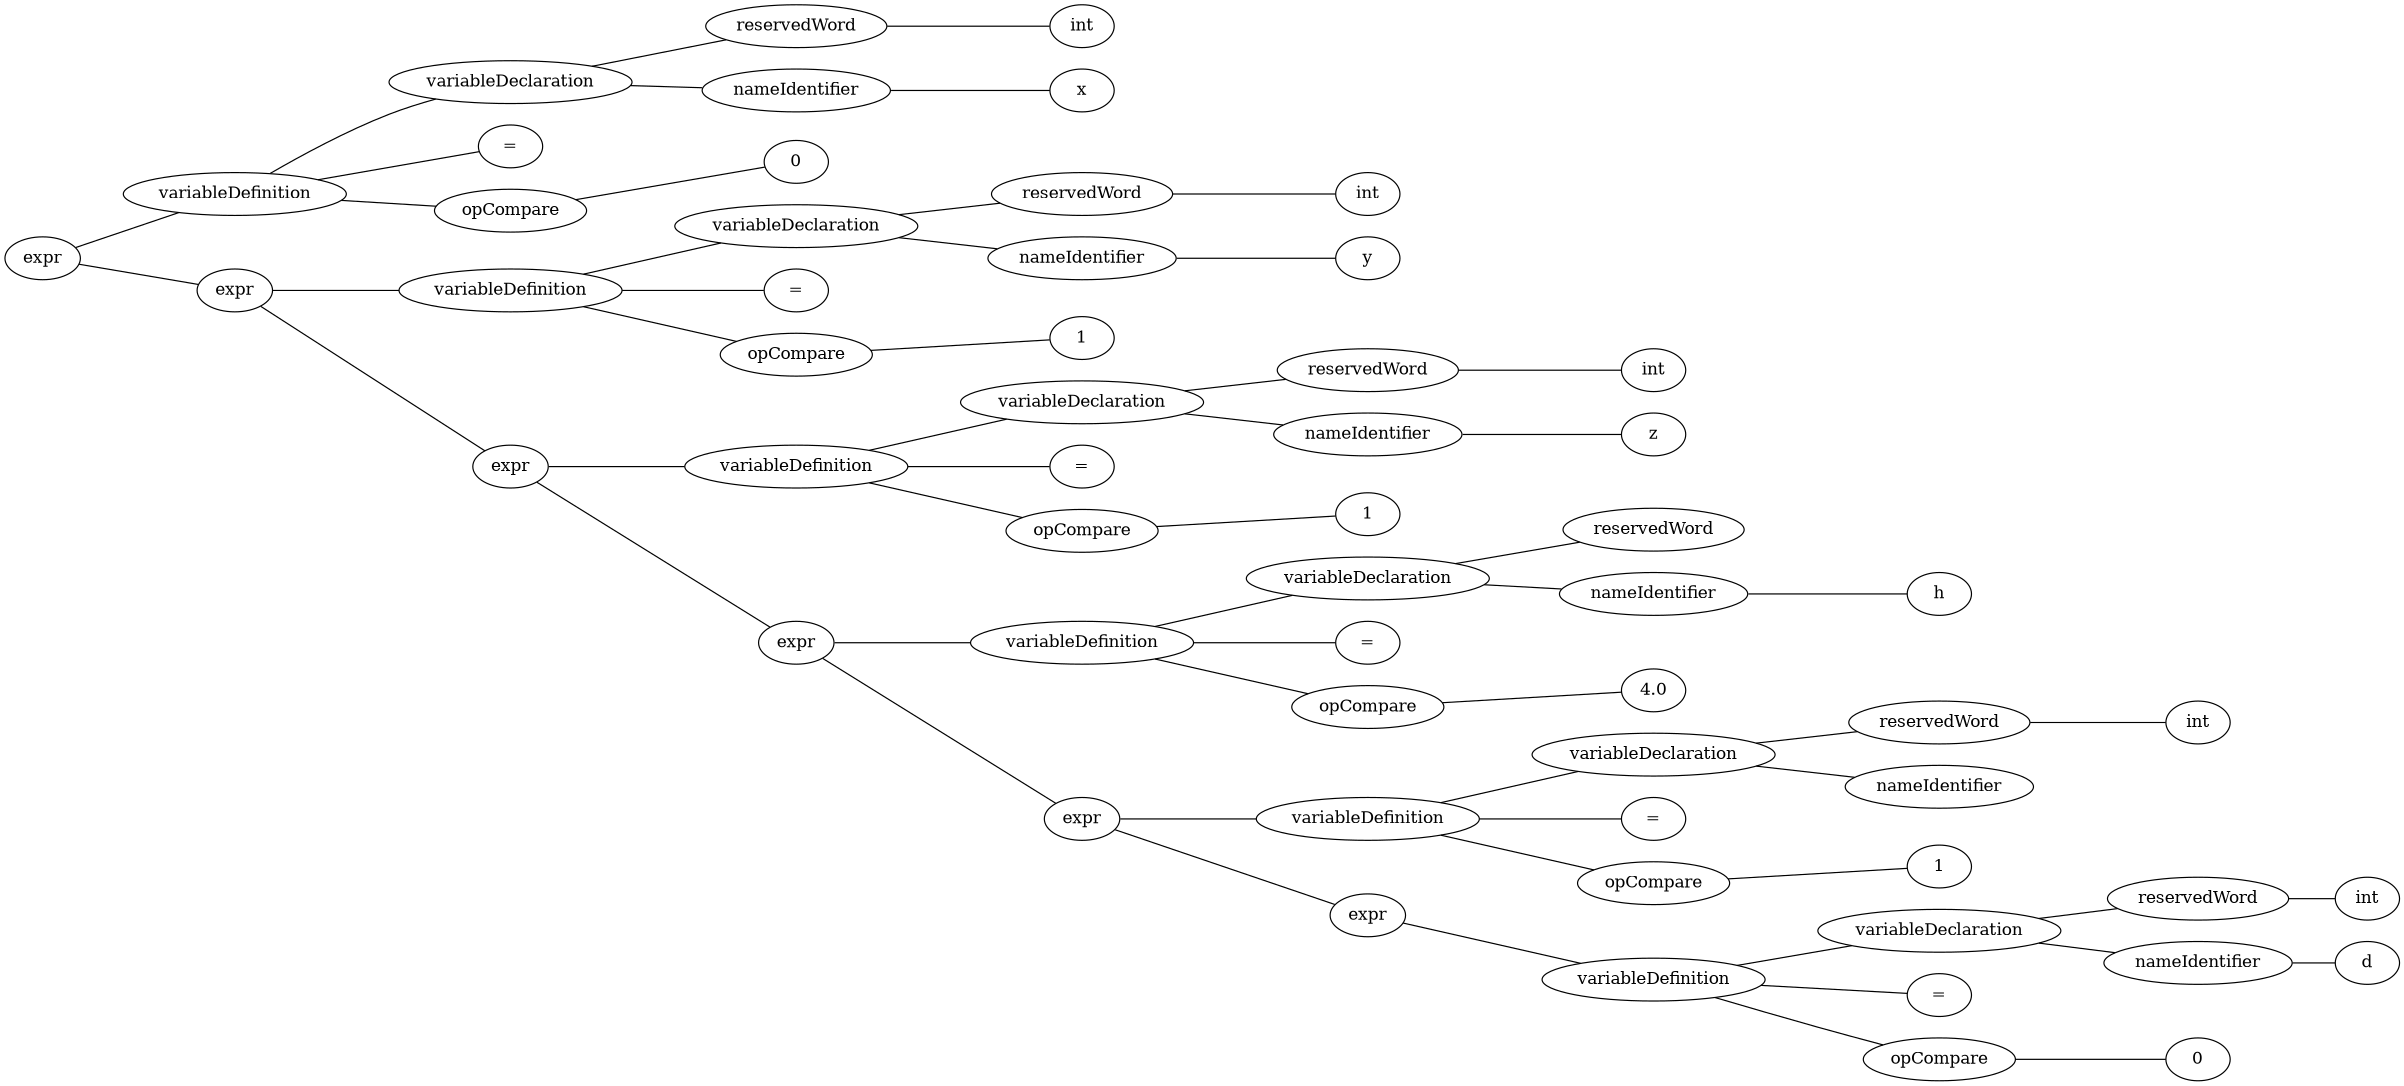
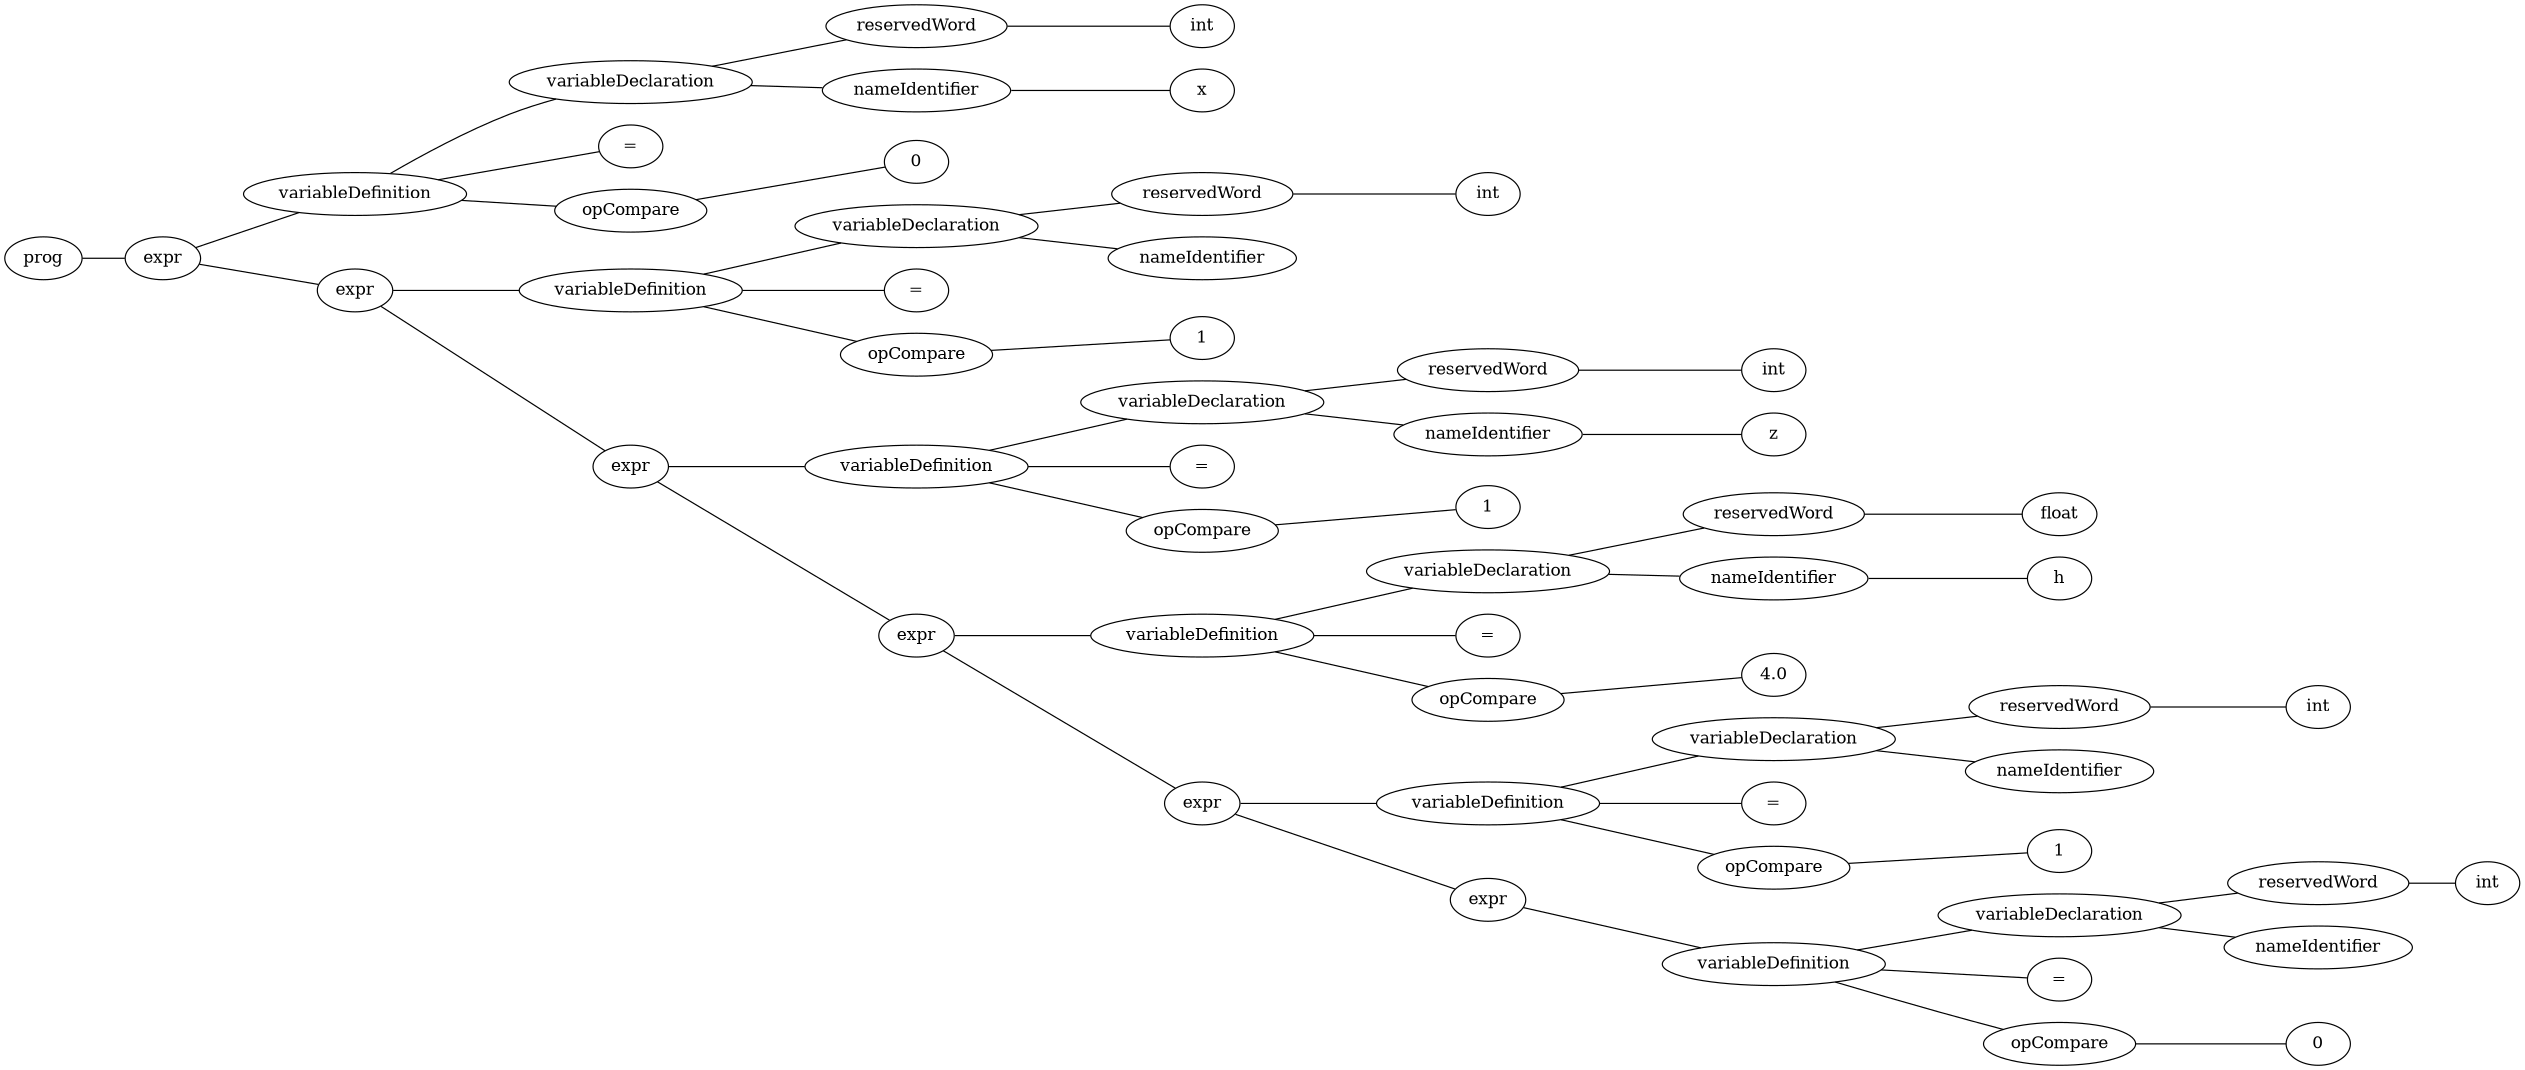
node "prog": added
node "y": removed
node "float": added
node "d": removed
